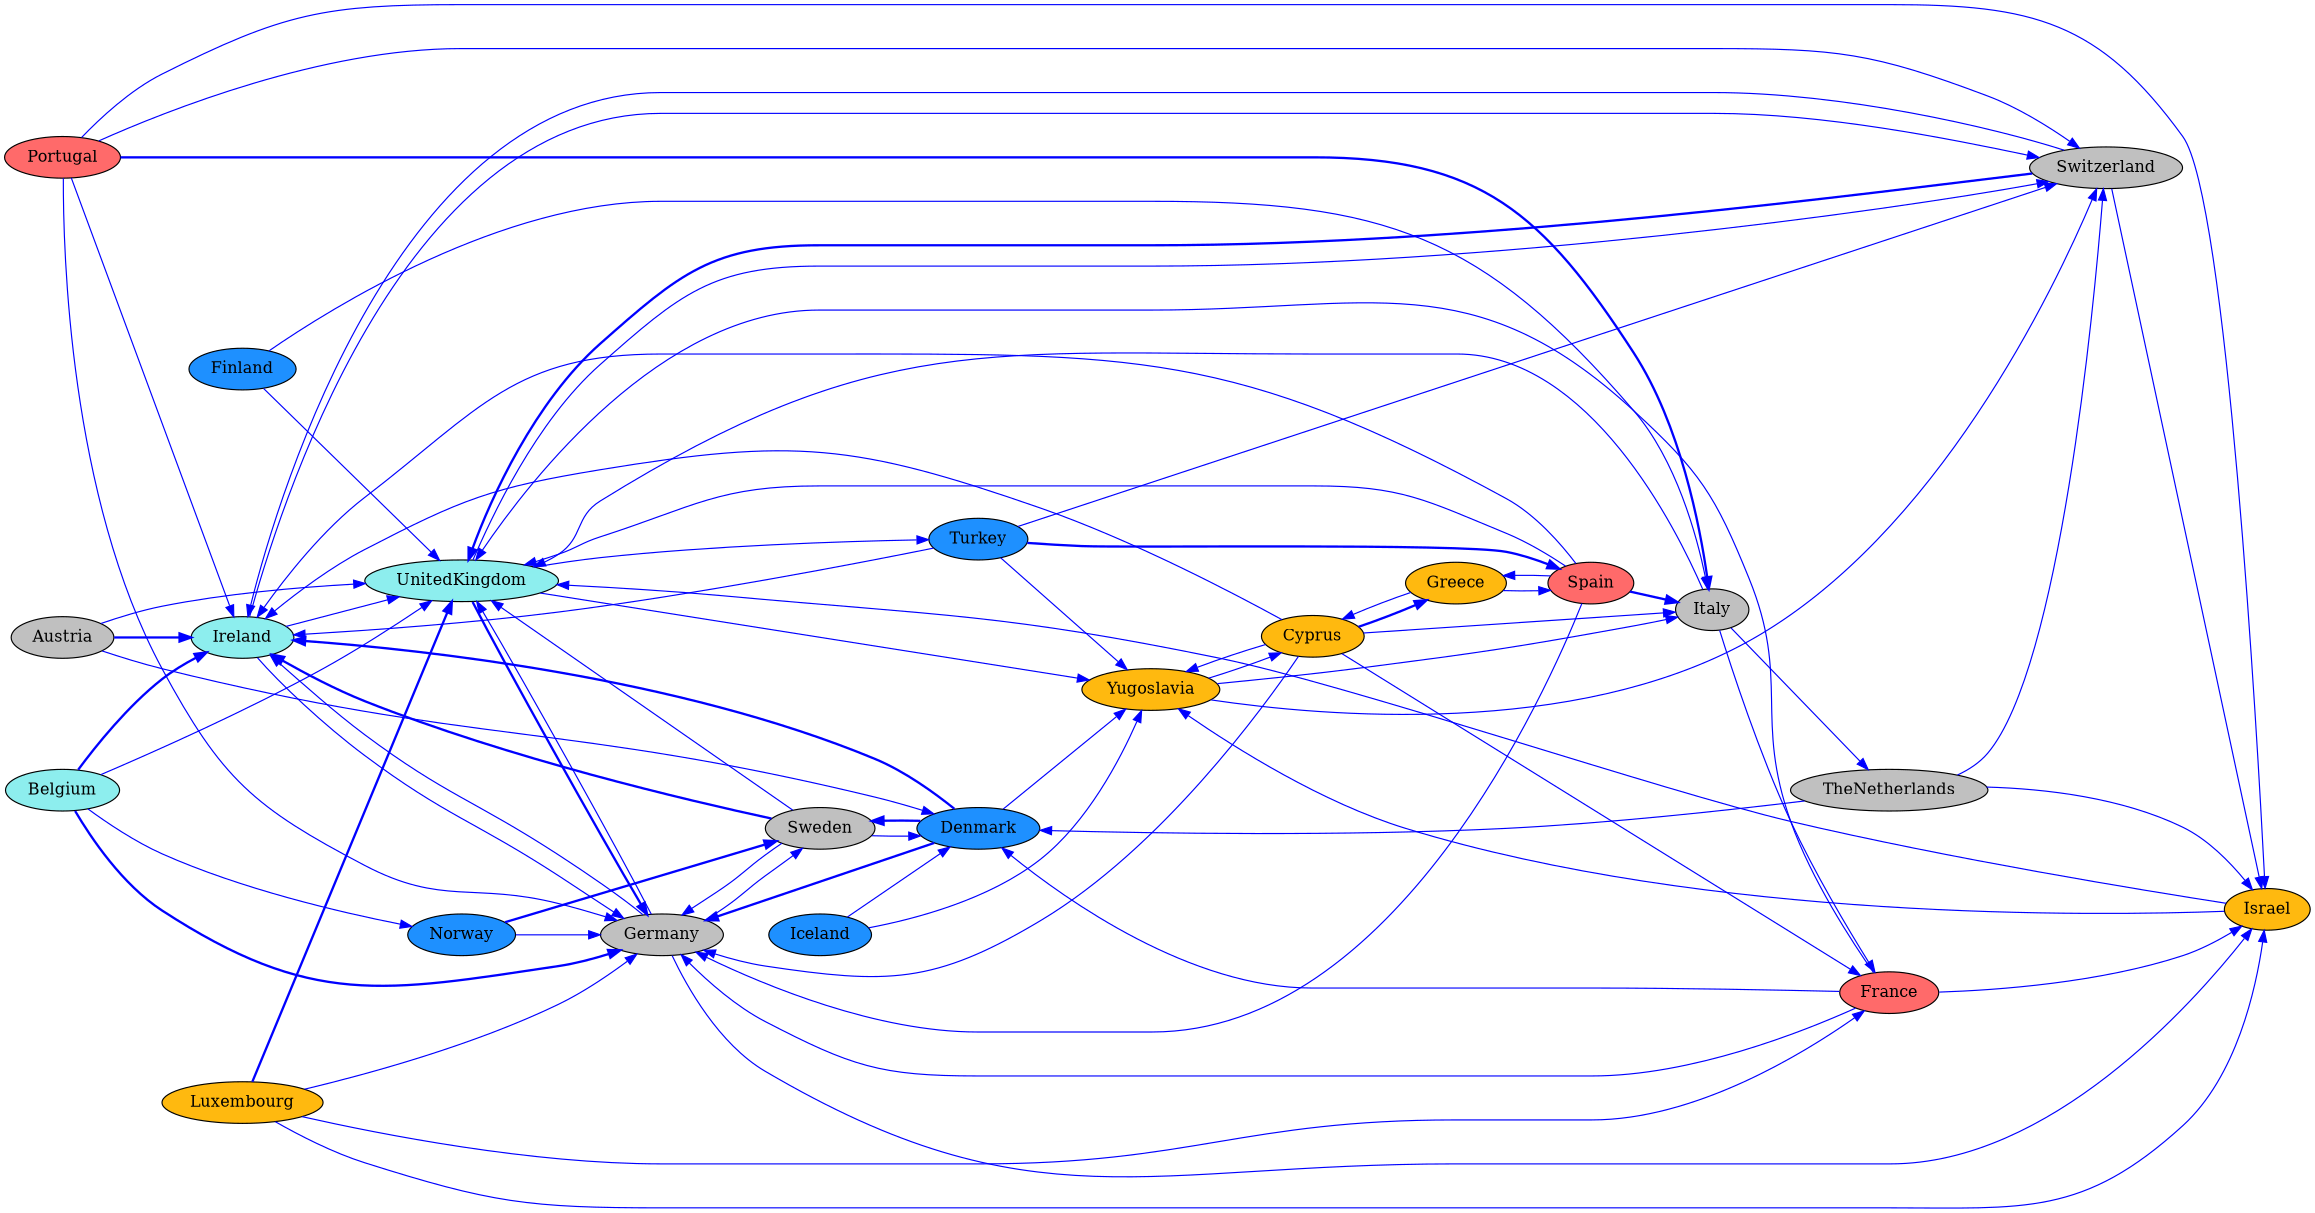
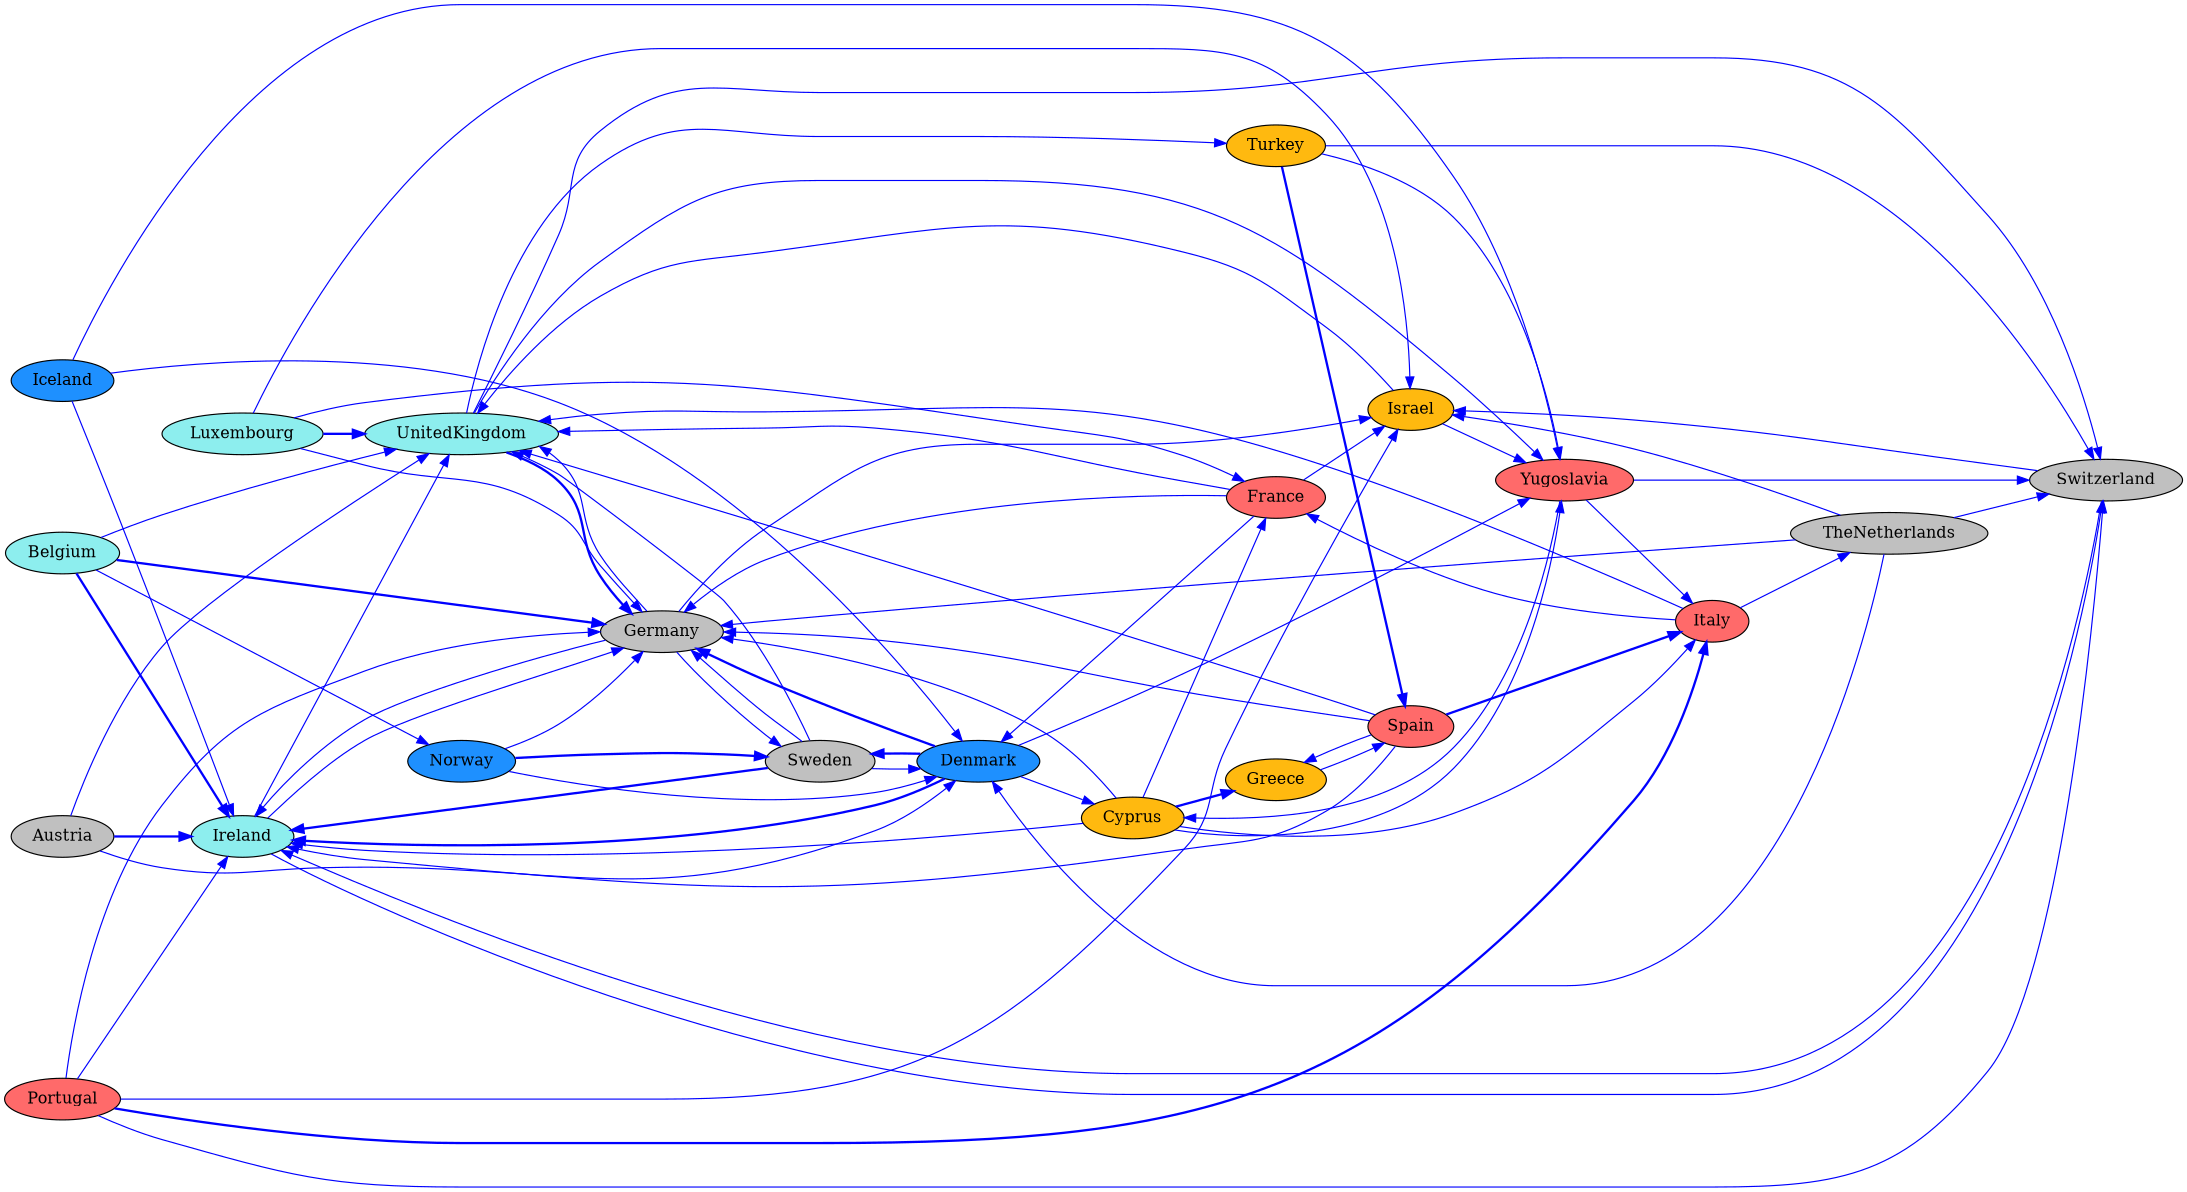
edge "Switzerland" -> "UnitedKingdom": removed
node "Finland": removed
node "Turkey": fillcolor dodgerblue -> darkgoldenrod1
edge "TheNetherlands" -> "Germany": added
edge "Turkey" -> "Ireland": now "Iceland" -> "Ireland"
edge "Greece" -> "Cyprus": now "Denmark" -> "Cyprus"
node "Italy": fillcolor gray -> indianred1
node "Yugoslavia": fillcolor darkgoldenrod1 -> indianred1
edge "Norway" -> "Denmark": added
node "Luxembourg": fillcolor darkgoldenrod1 -> darkslategray2
